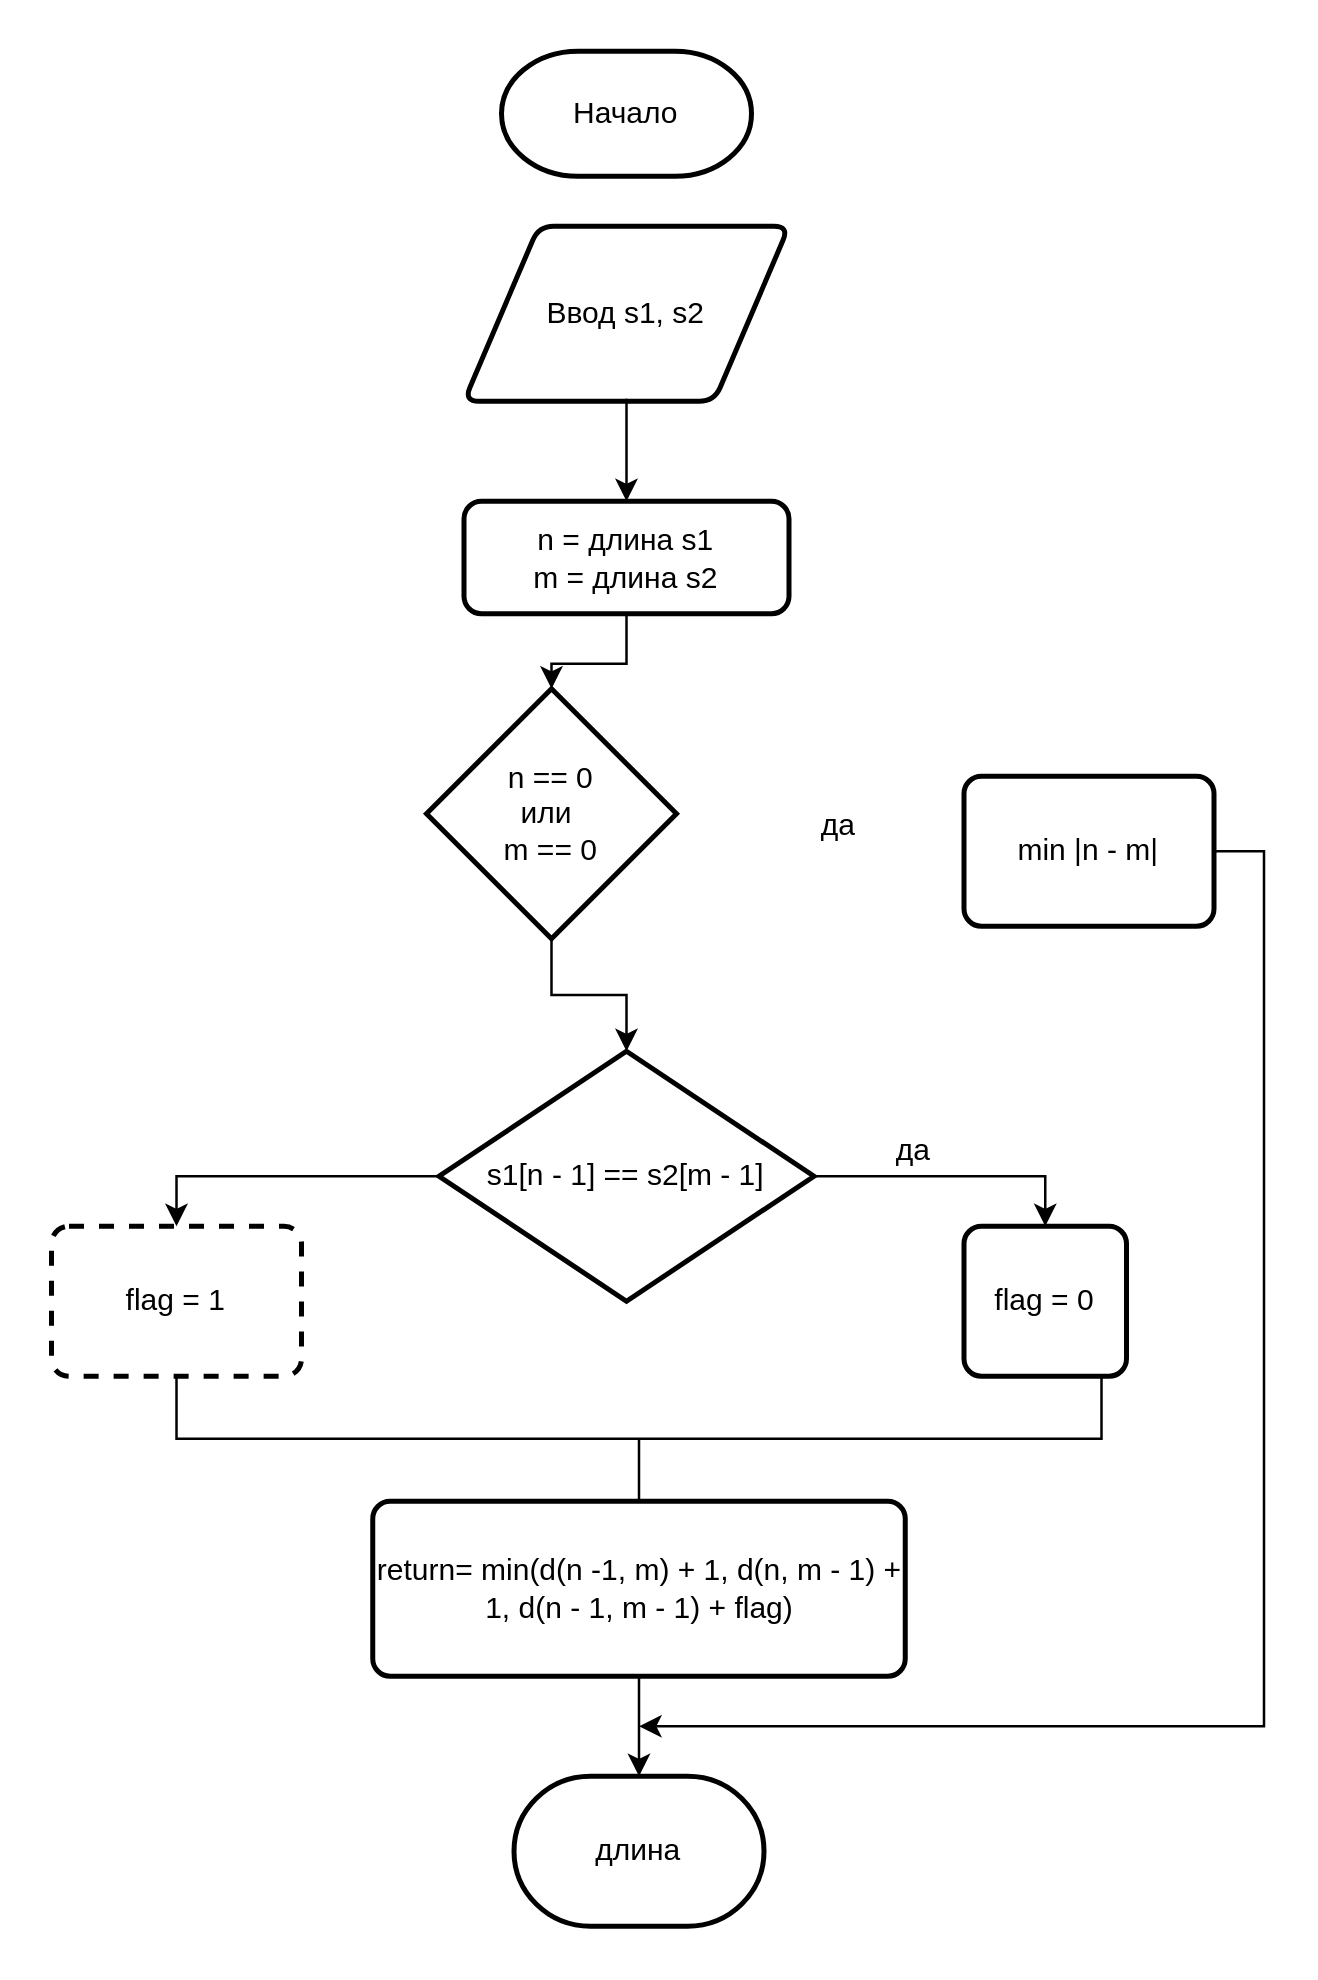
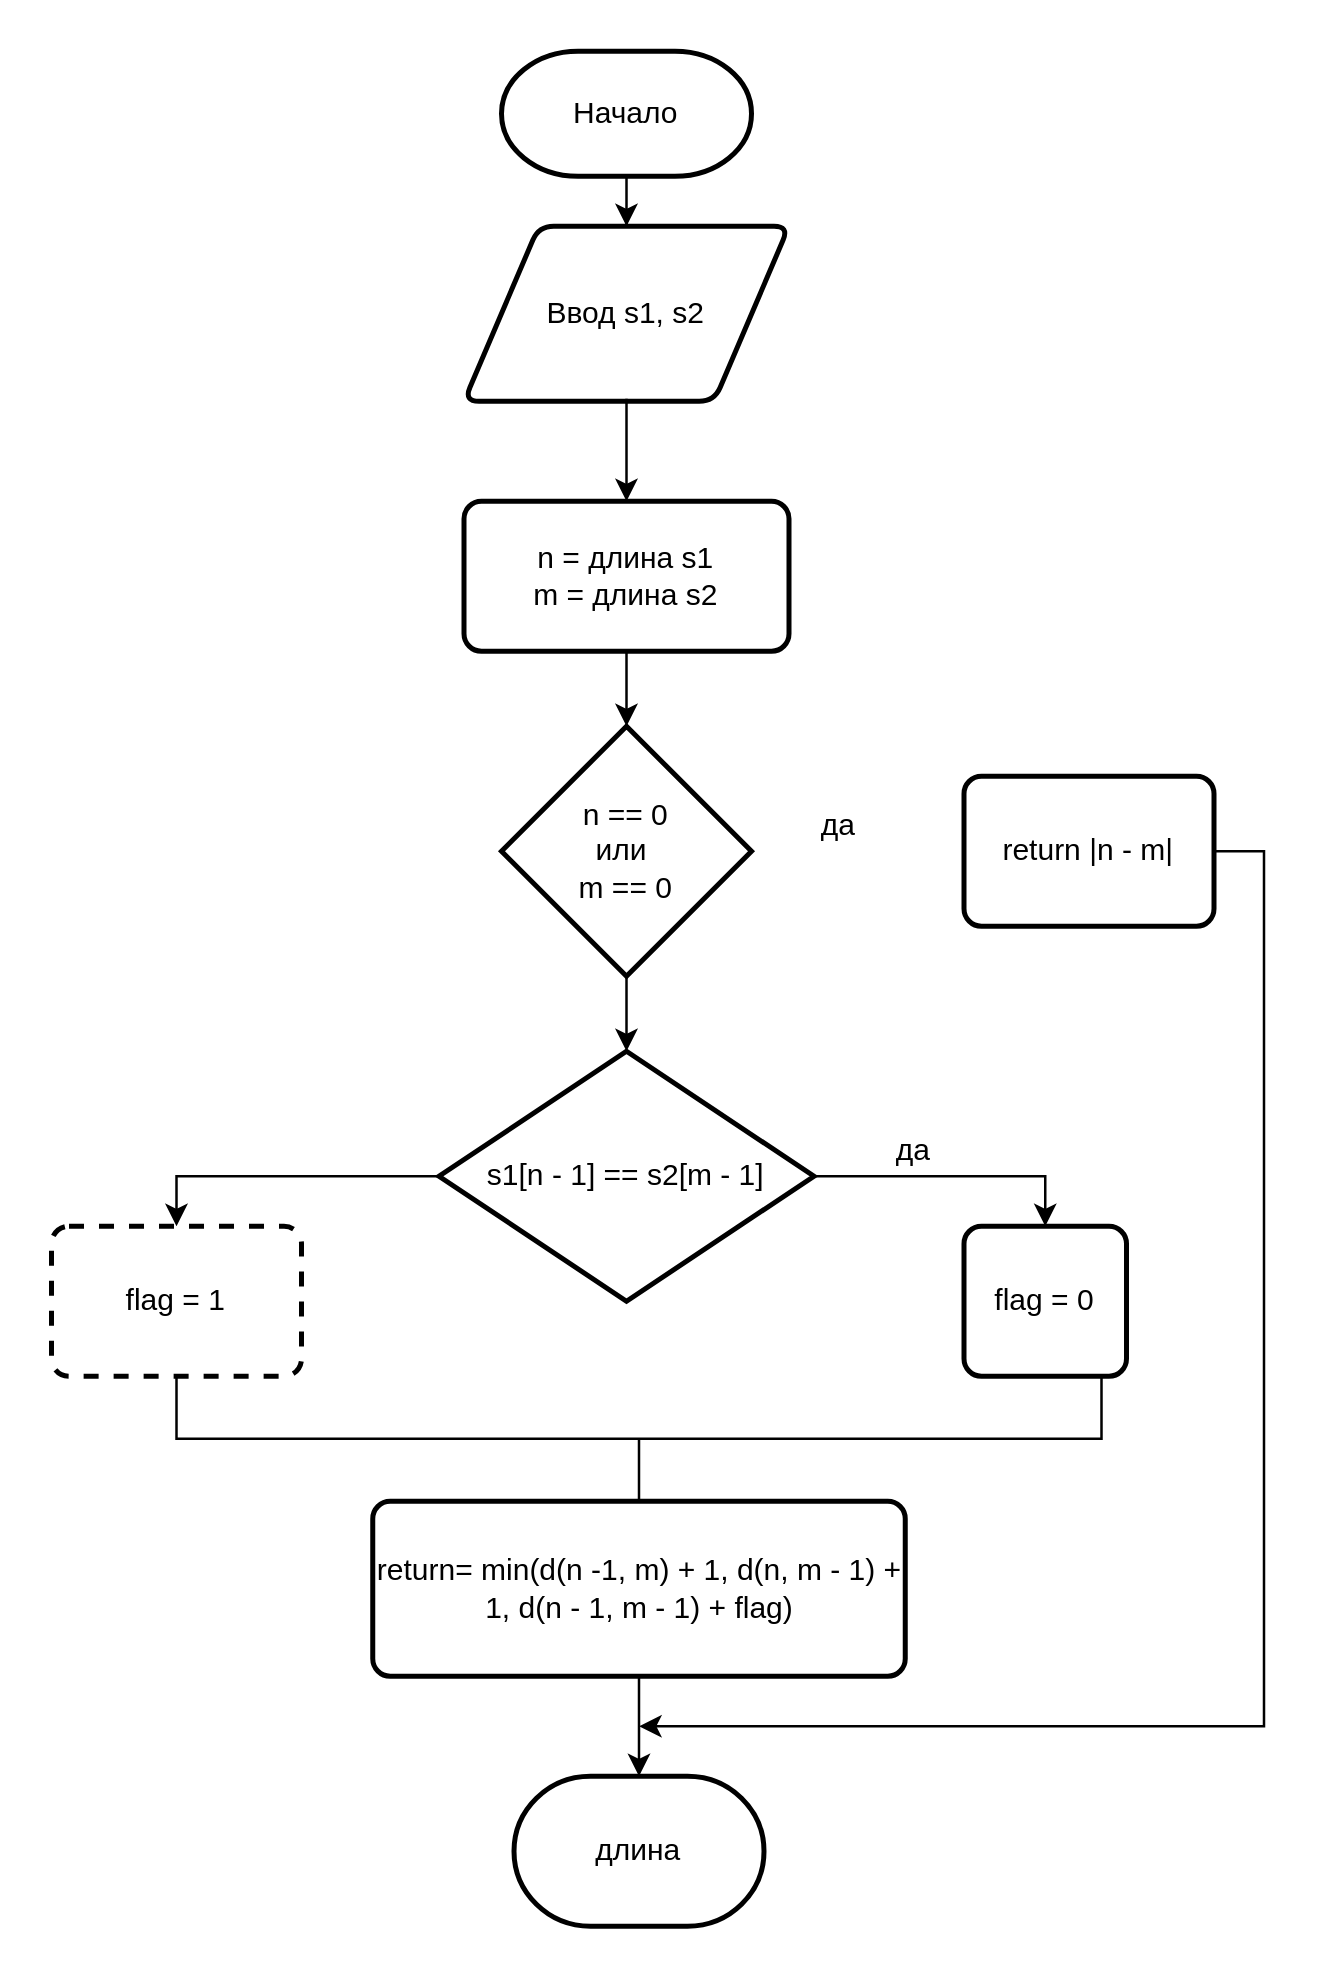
edge "Начало" -> "Ввод s1, s2": added
node "n = длина s1 m = длина s2": size 325x113 -> 325x150
node "n == 0 или m == 0": moved (551, 814) -> (626, 851)
node "min |n - m|": label "min |n - m|" -> "return |n - m|"
